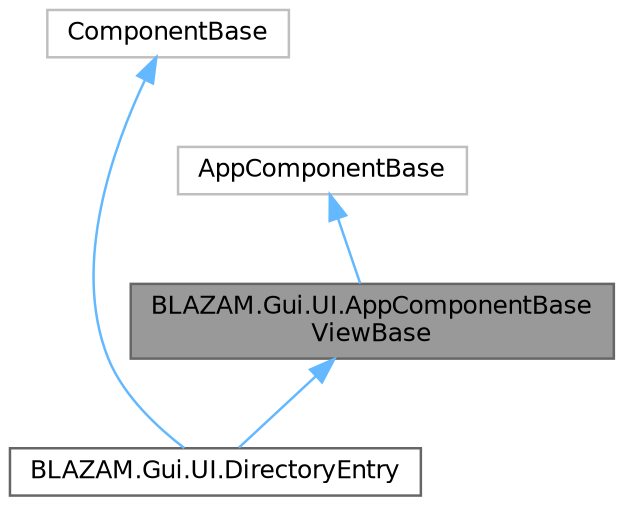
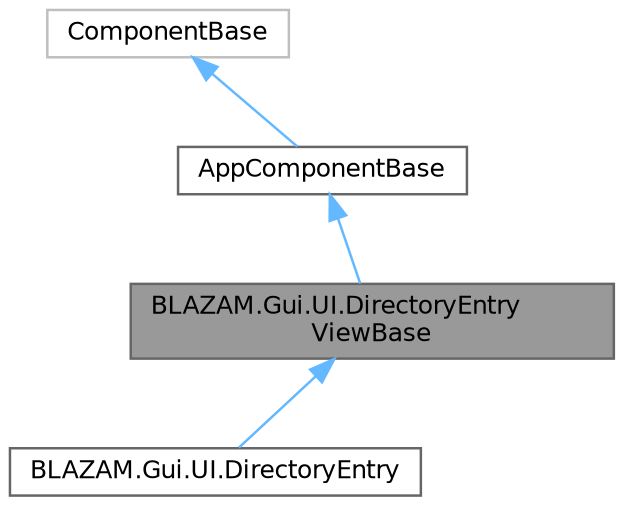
node "AppComponentBase": color grey75 -> gray40
edge "BLAZAM.Gui.UI.DirectoryEntry" -> "ComponentBase": now "AppComponentBase" -> "ComponentBase"
node "BLAZAM.Gui.UI.AppComponentBase ViewBase": label "BLAZAM.Gui.UI.AppComponentBase ViewBase" -> "BLAZAM.Gui.UI.DirectoryEntry ViewBase"
